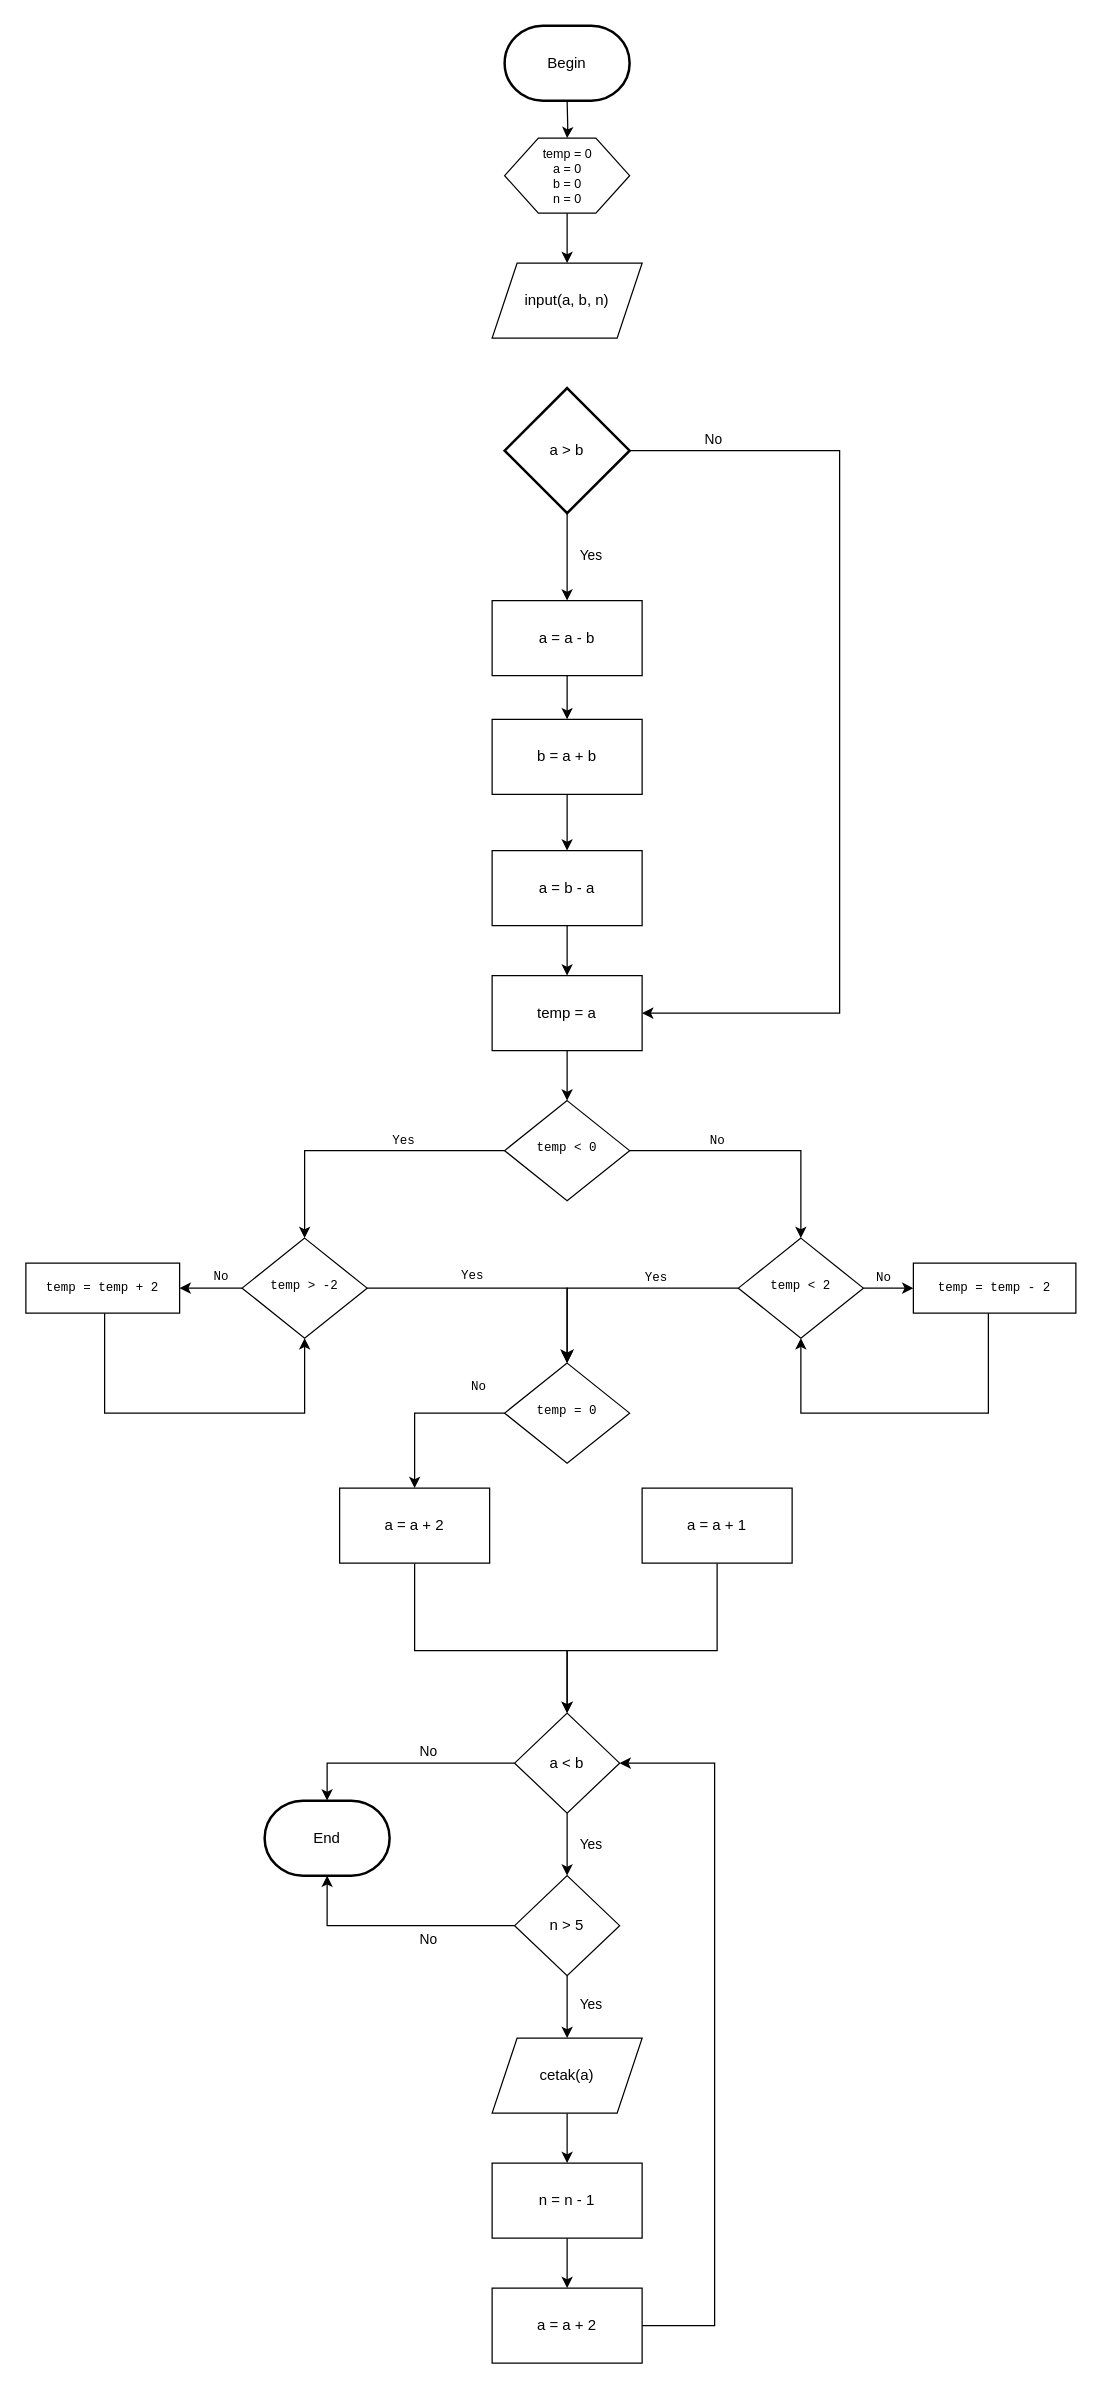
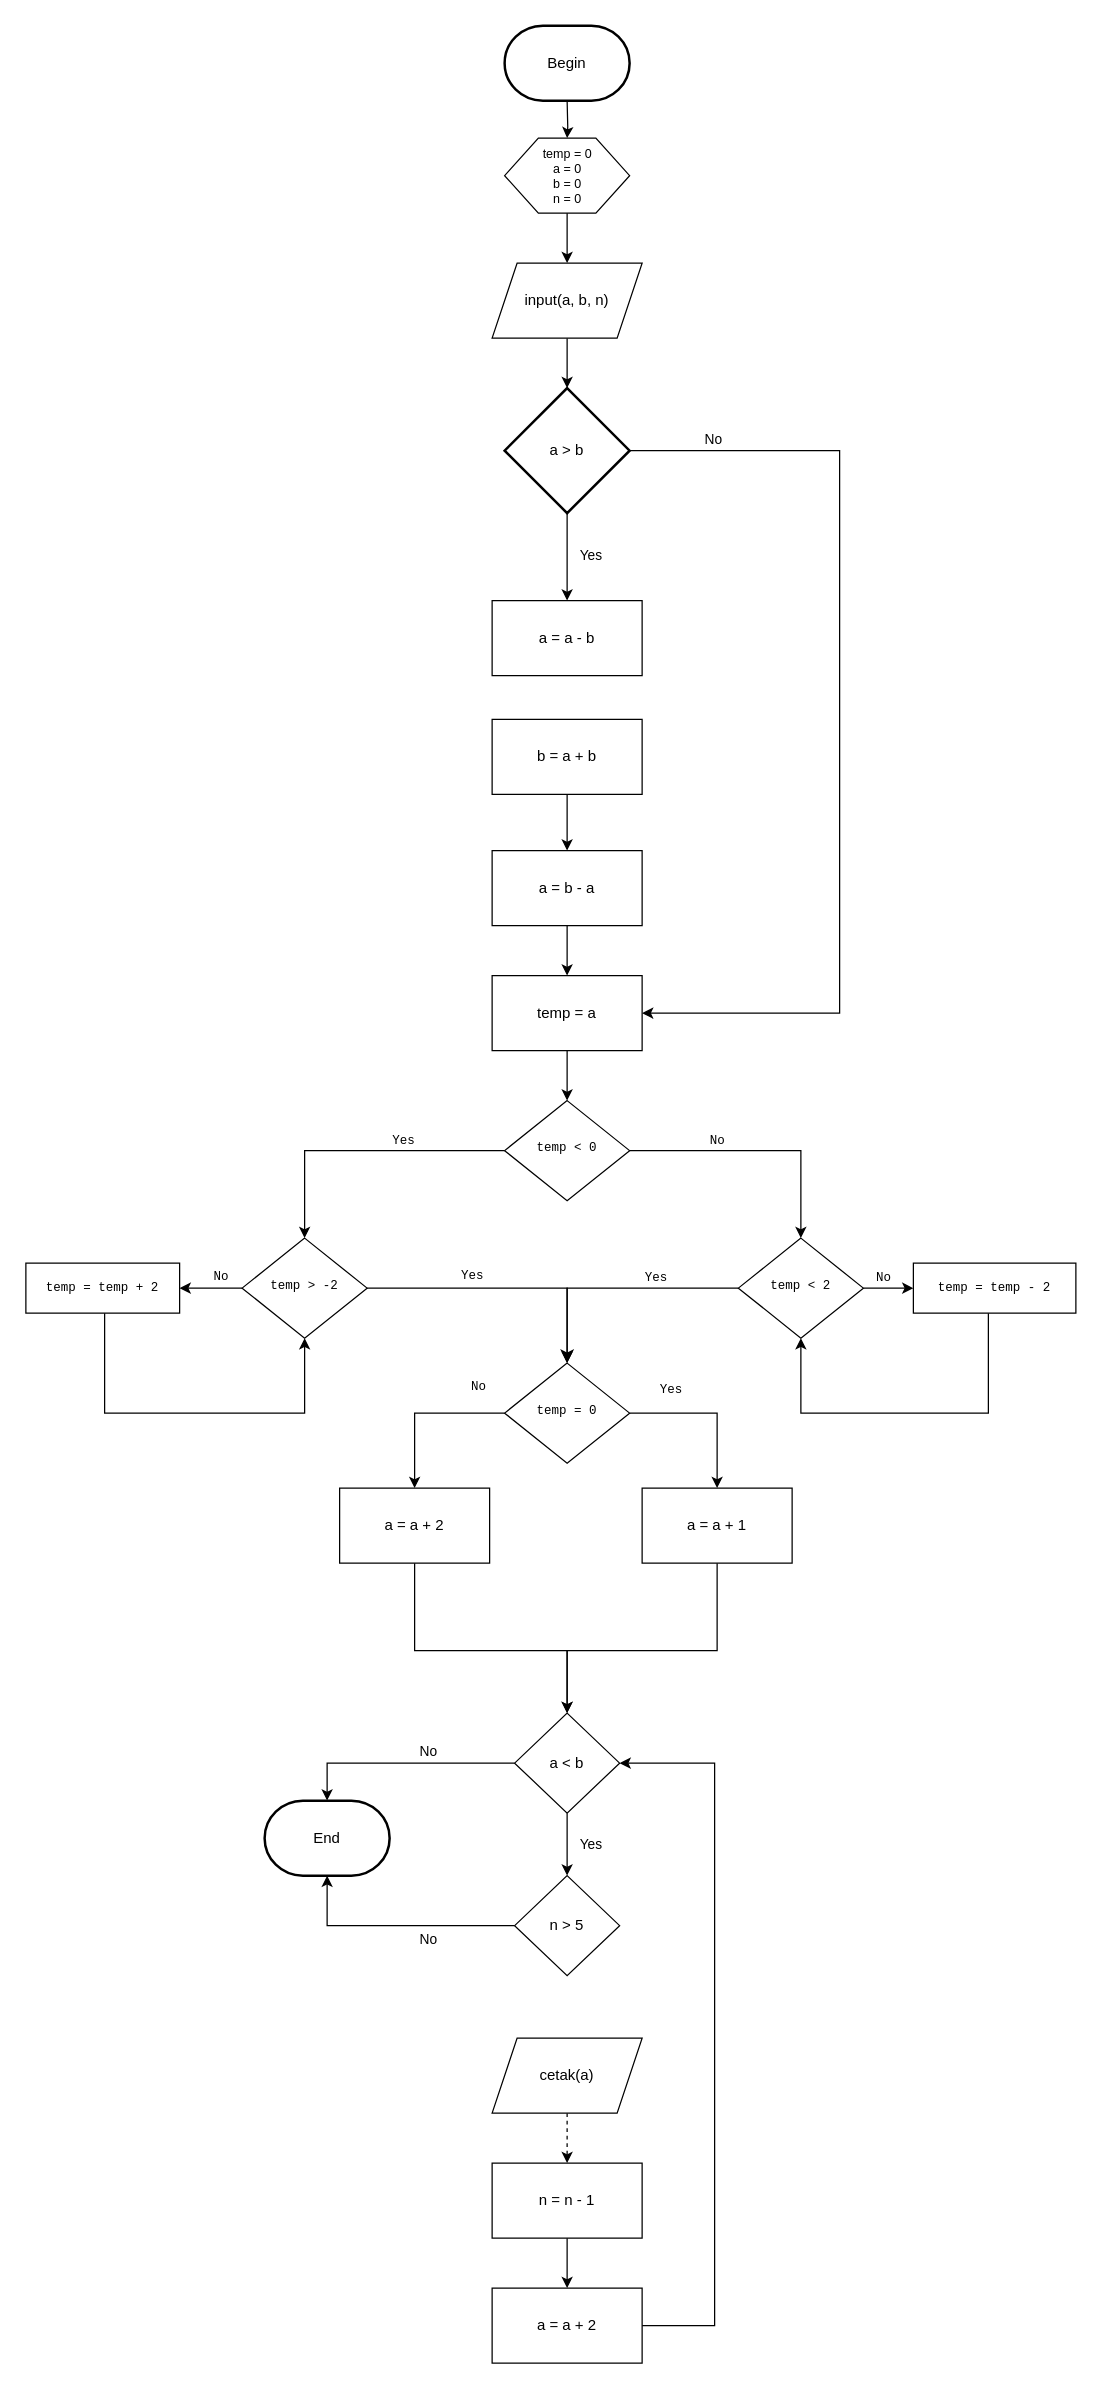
edge "input(a, b, n)" -> "a > b": added
edge "a = a - b" -> "b = a + b": removed
edge "temp = 0" -> "a = a + 1": added, label "Yes"
edge "n > 5" -> "cetak(a)": removed, label "Yes"
edge "cetak(a)" -> "n = n - 1": style solid -> dashed
